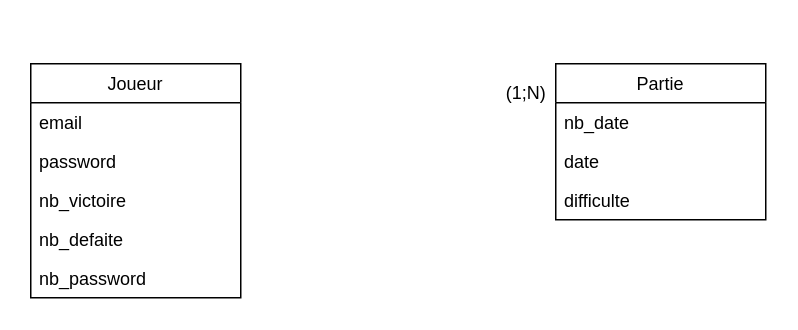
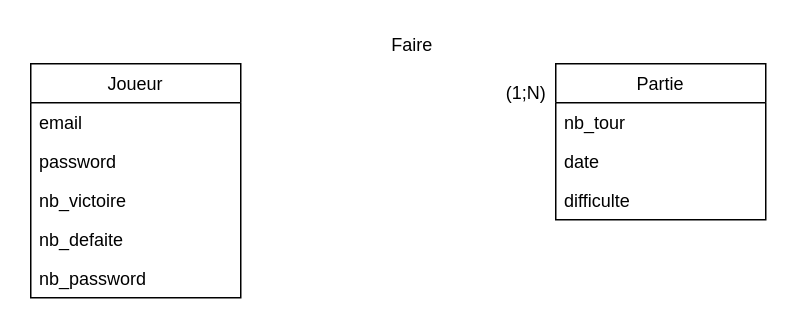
node "Faire": added
node "nb_date": label "nb_date" -> "nb_tour"
